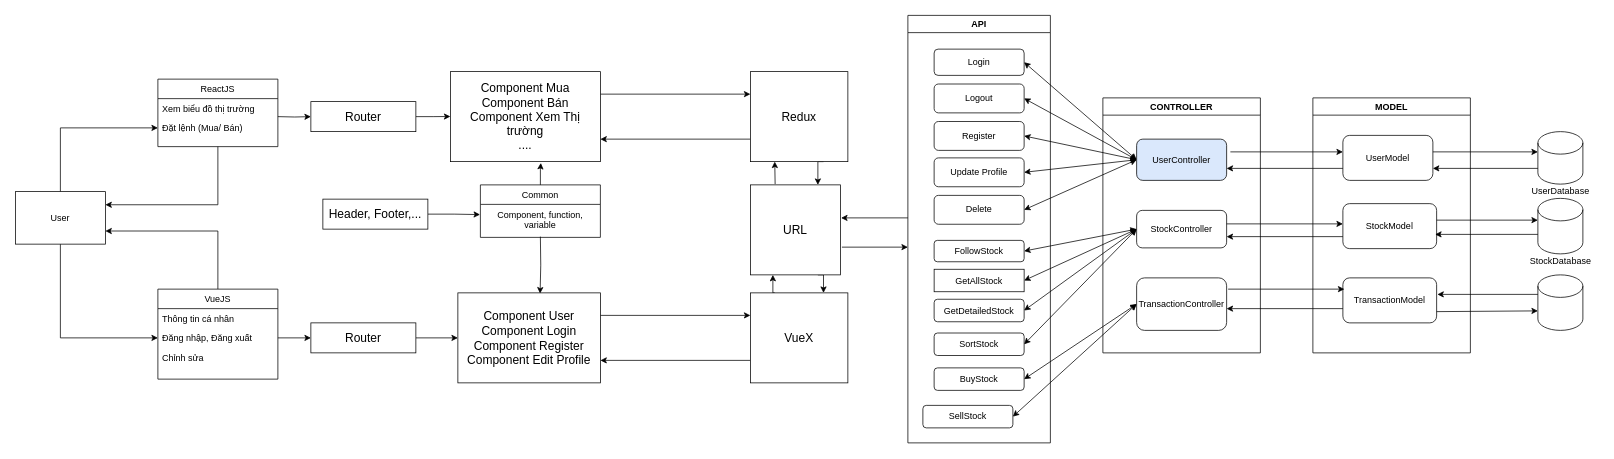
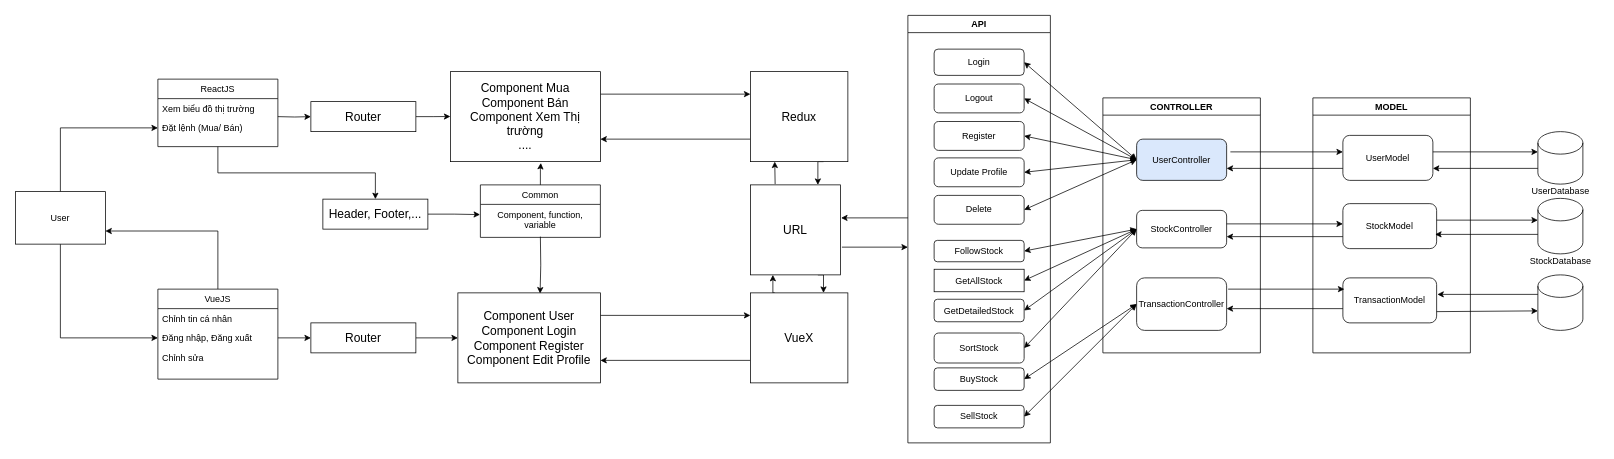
edge "ReactJS" -> "User": now "ReactJS" -> "Header, Footer,..."
node "Thông tin cá nhân": label "Thông tin cá nhân" -> "Chỉnh tin cá nhân"
node "SortStock": size 90x23 -> 90x30
node "SellStock": moved (968, 417) -> (979, 417)
